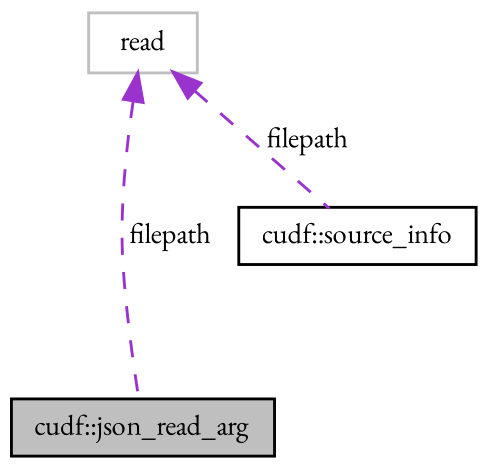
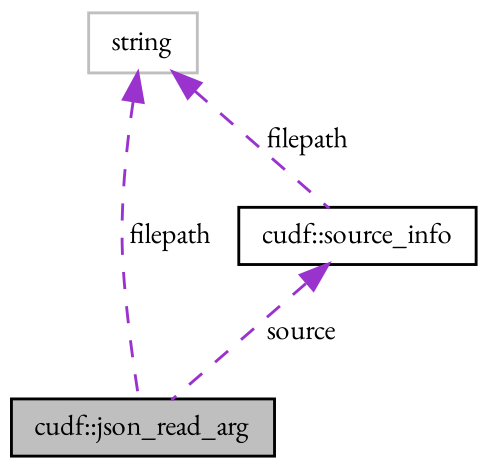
node "read": label "read" -> "string"
edge "cudf::json_read_arg" -> "cudf::source_info": added, label "source"
